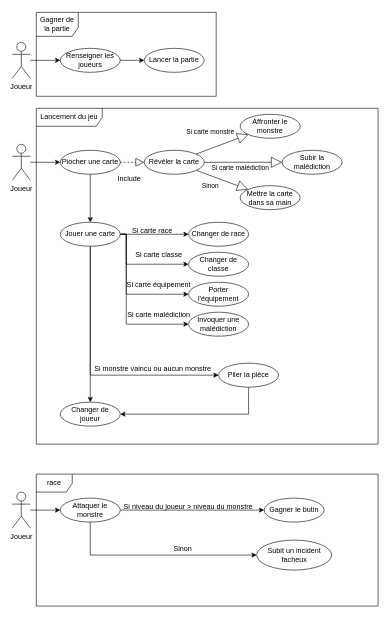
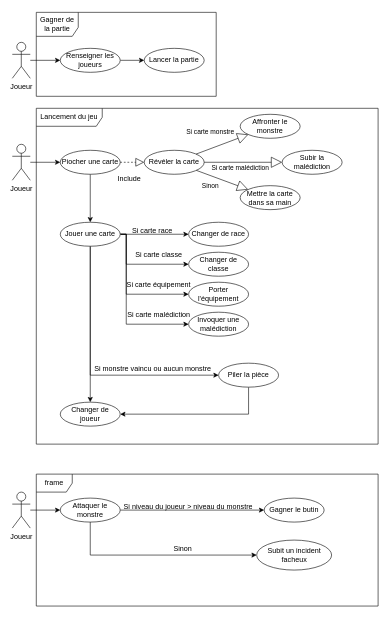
node "race": label "race" -> "frame"
